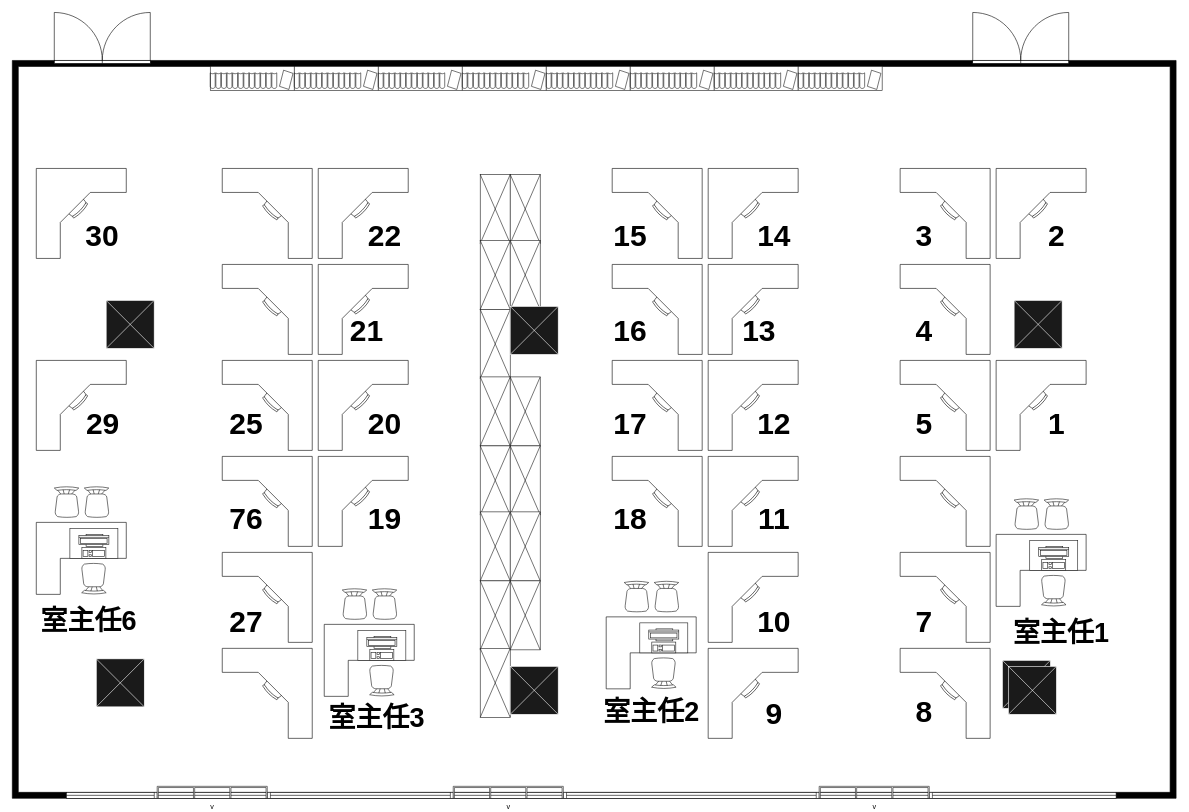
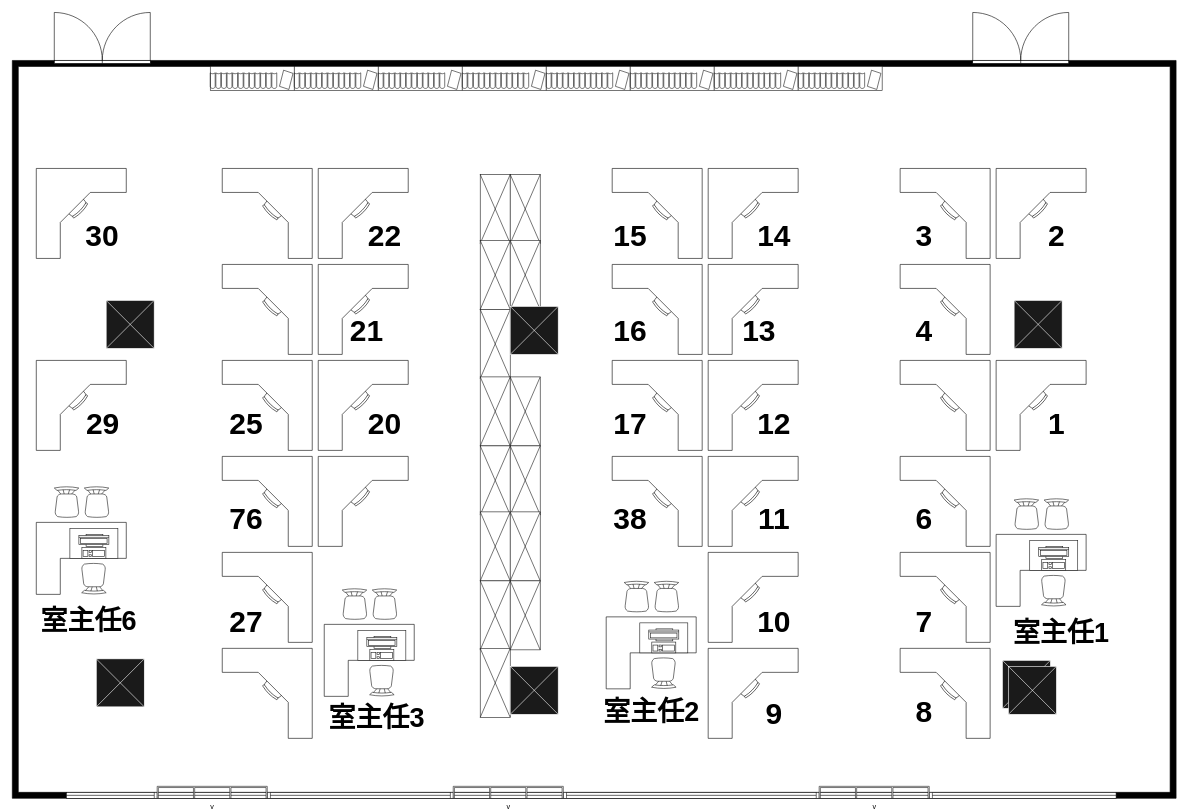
node "5": removed
node "19": removed
node "18": label "18" -> "38"
node "6": added
